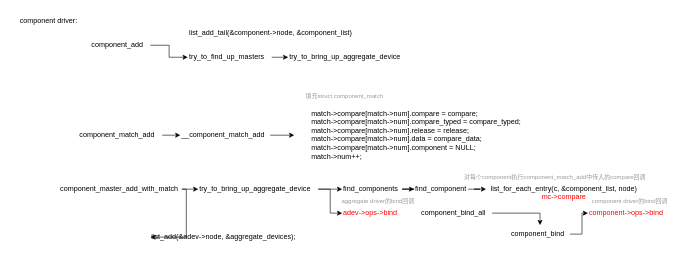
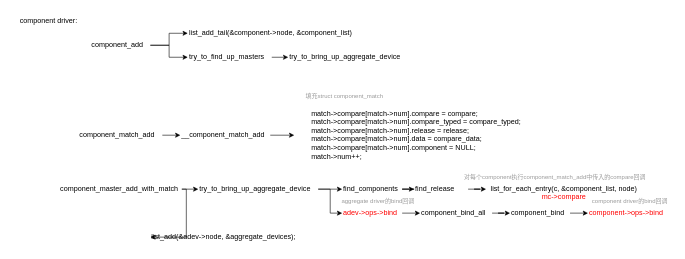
edge "component_add" -> "list_add_tail(&component->node, &component_list)": added
node "find_component": label "find_component" -> "find_release"
edge "adev->ops->bind" -> "component_bind_all": added
node "component_bind": moved (540, 234) -> (540, 213)
